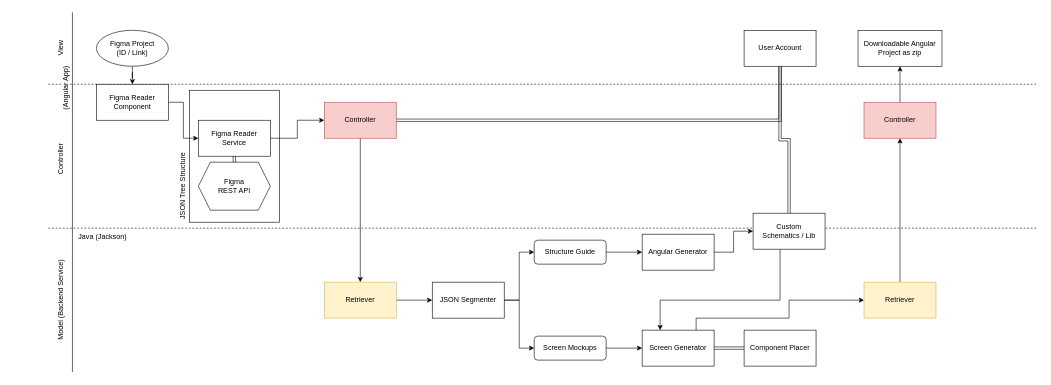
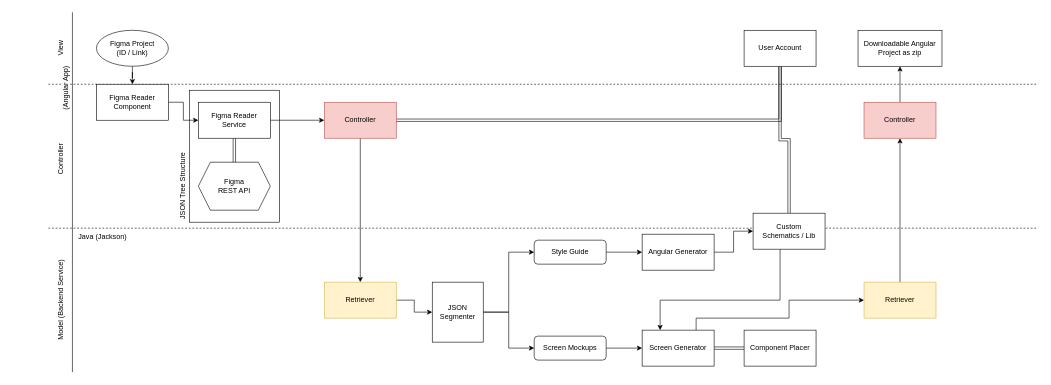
node "Figma Reader Service": moved (234, 138) -> (234, 120)
node "Structure Guide": label "Structure Guide" -> "Style Guide"
node "JSON Segmenter": size 72x36 -> 51x60
